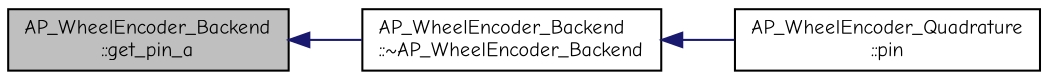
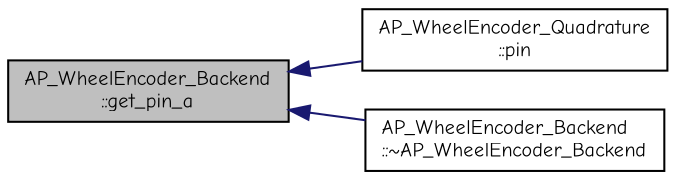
edge "AP_WheelEncoder_Quadrature ::pin" -> "AP_WheelEncoder_Backend ::~AP_WheelEncoder_Backend": now "AP_WheelEncoder_Quadrature ::pin" -> "AP_WheelEncoder_Backend ::get_pin_a"
